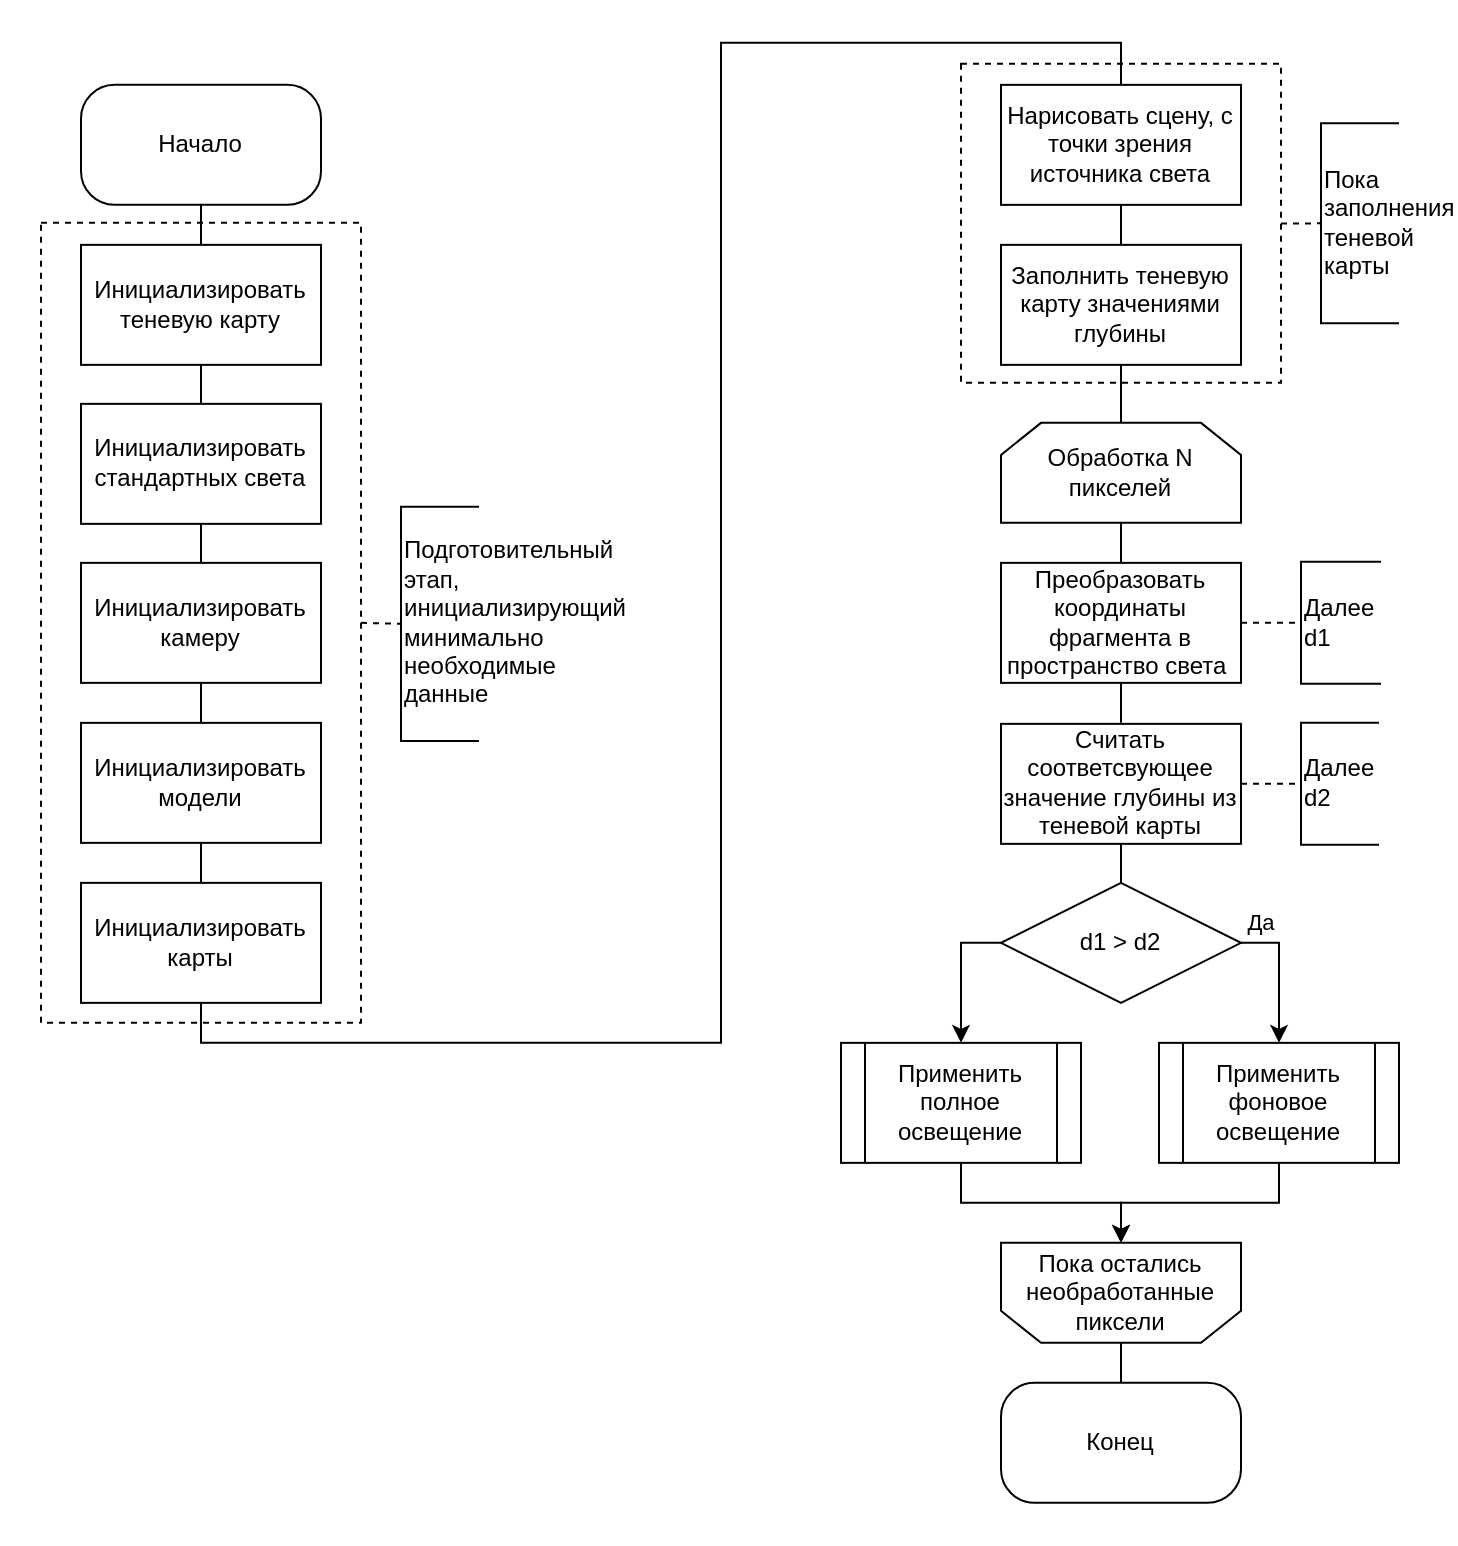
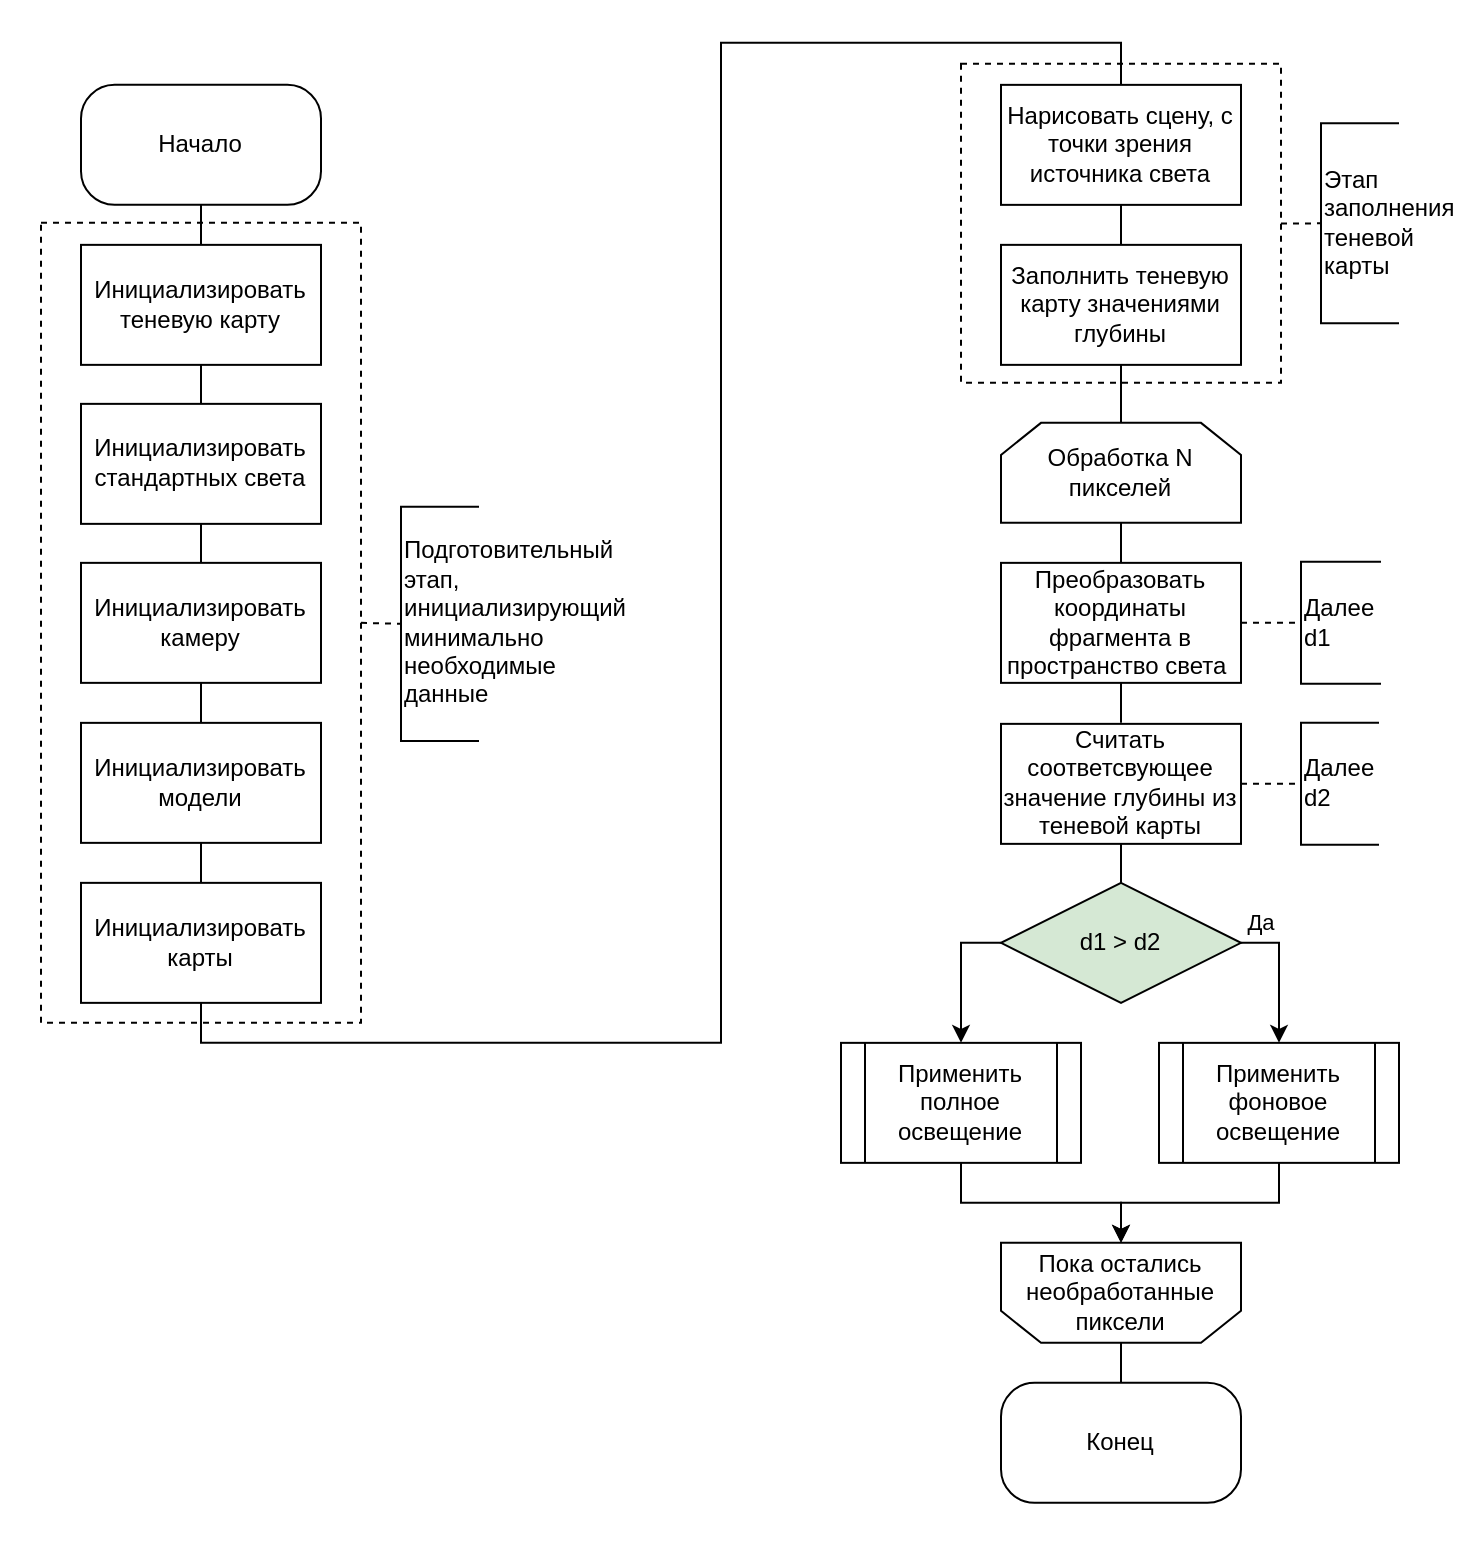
node "Пока заполнения теневой карты": label "Пока заполнения теневой карты" -> "Этап заполнения теневой карты"
node "d1 > d2": fillcolor #ffffff -> #d5e8d4
